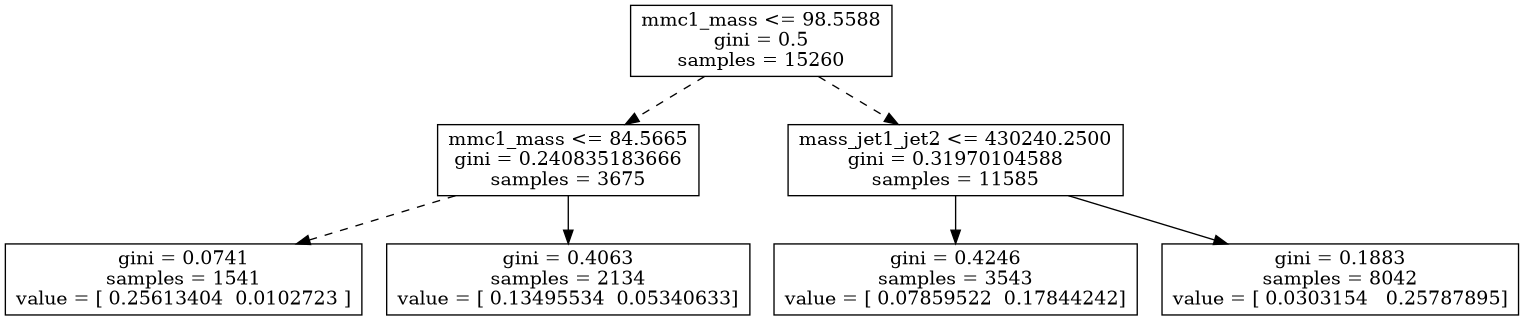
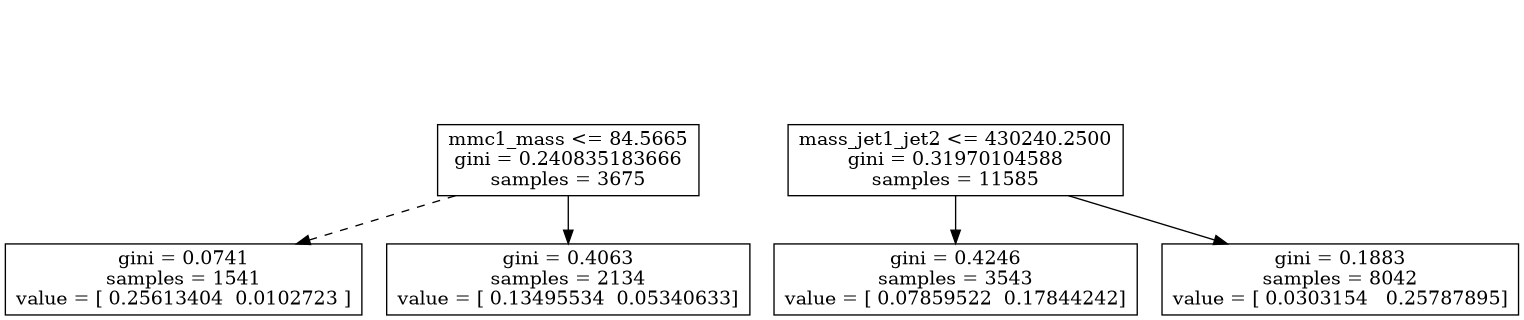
node "mmc1_mass <= 98.5588 gini = 0.5 samples = 15260": removed
